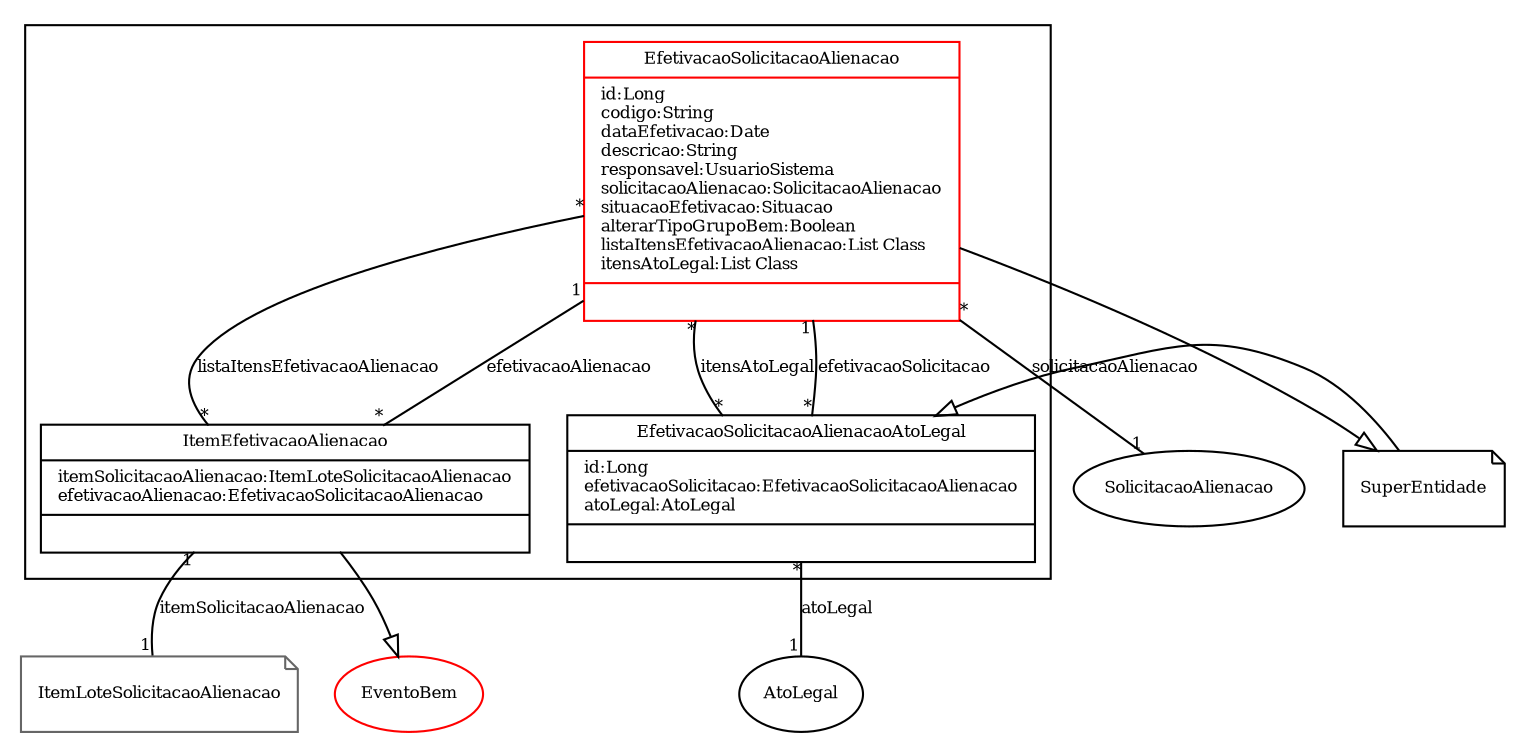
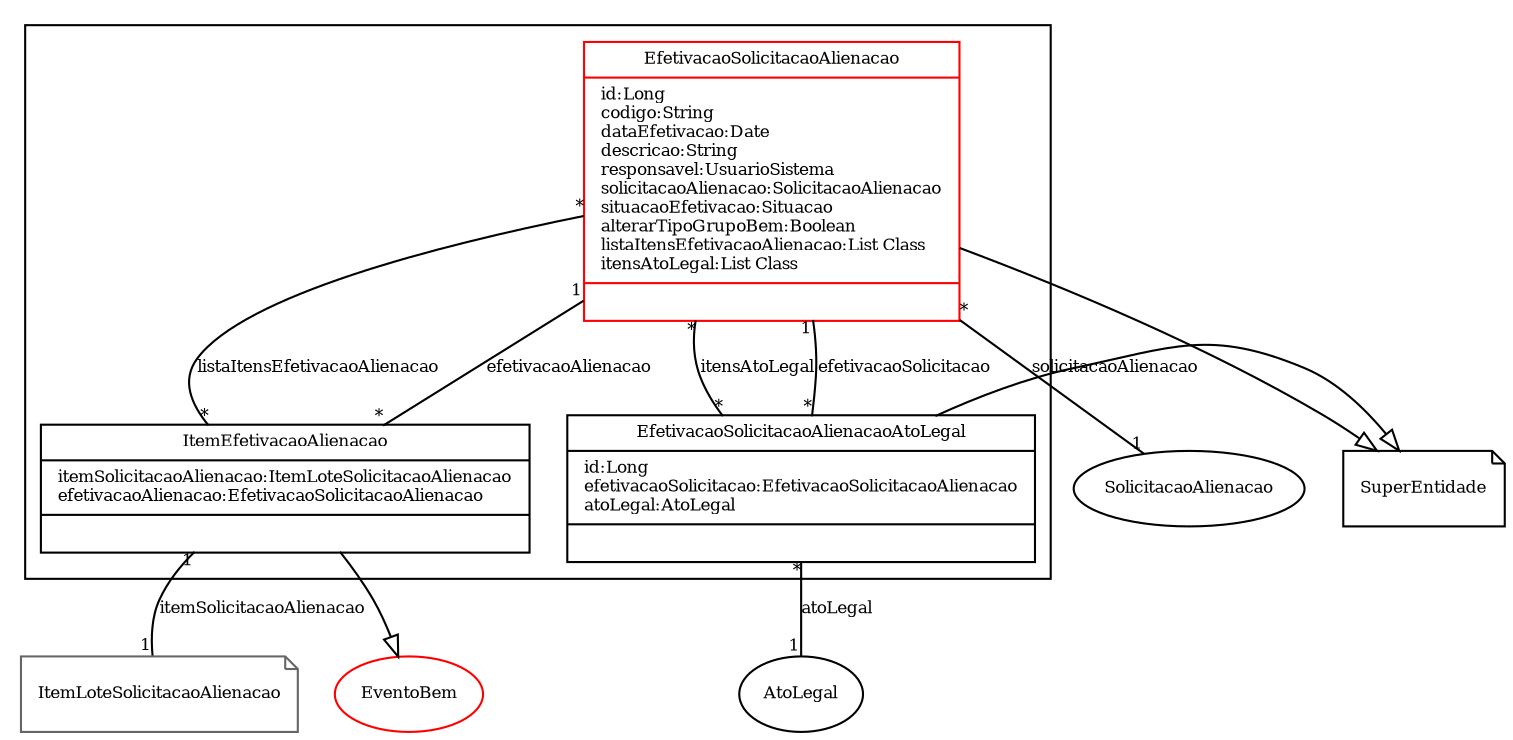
edge "SuperEntidade" -> "EfetivacaoSolicitacaoAlienacaoAtoLegal": reversed
